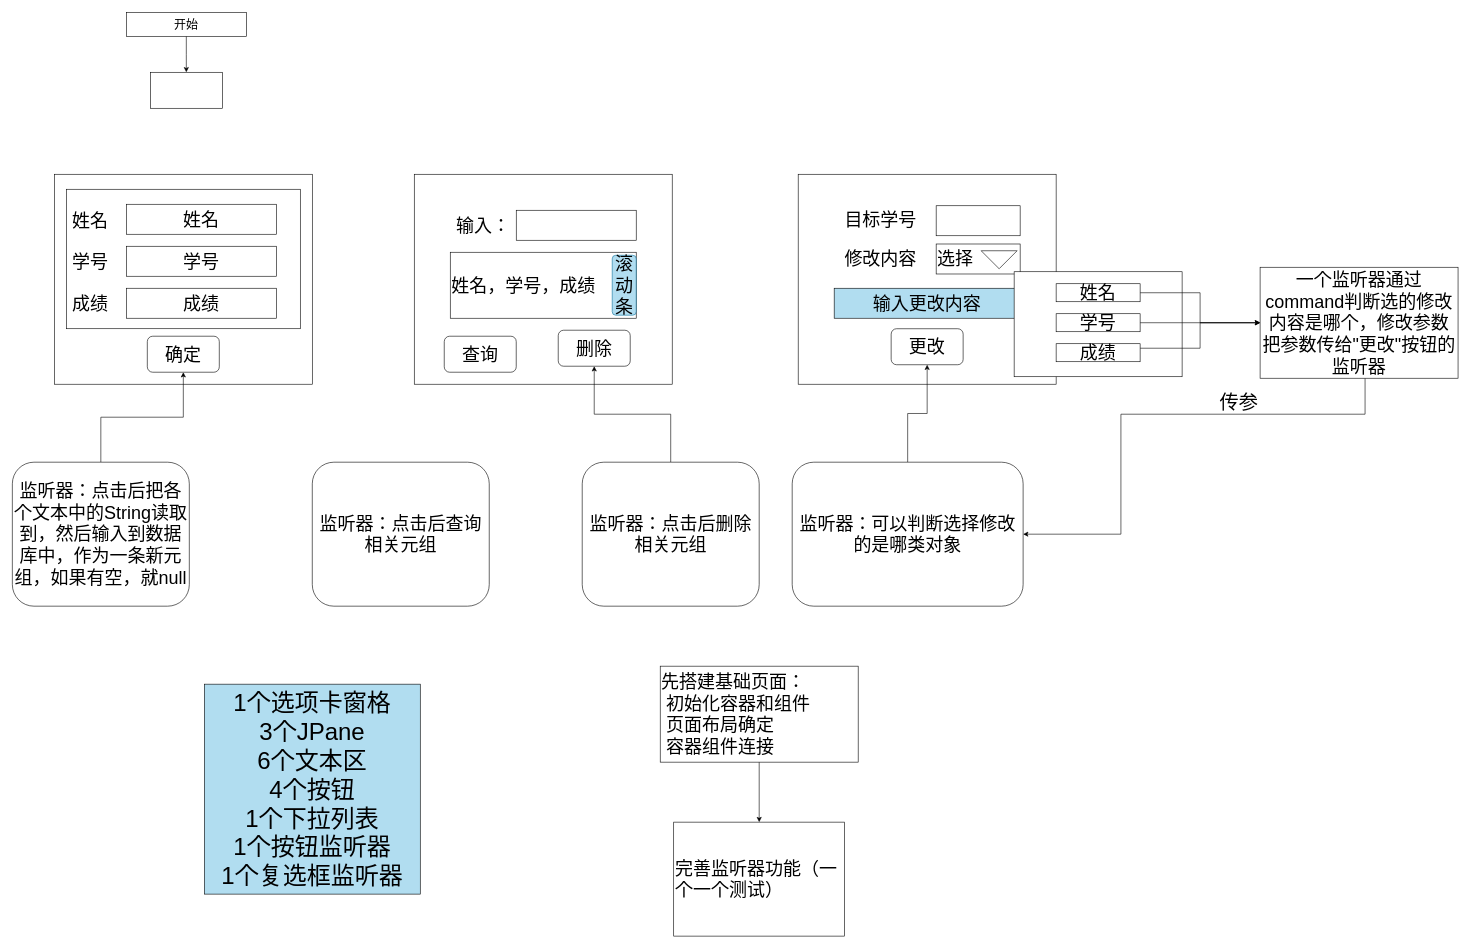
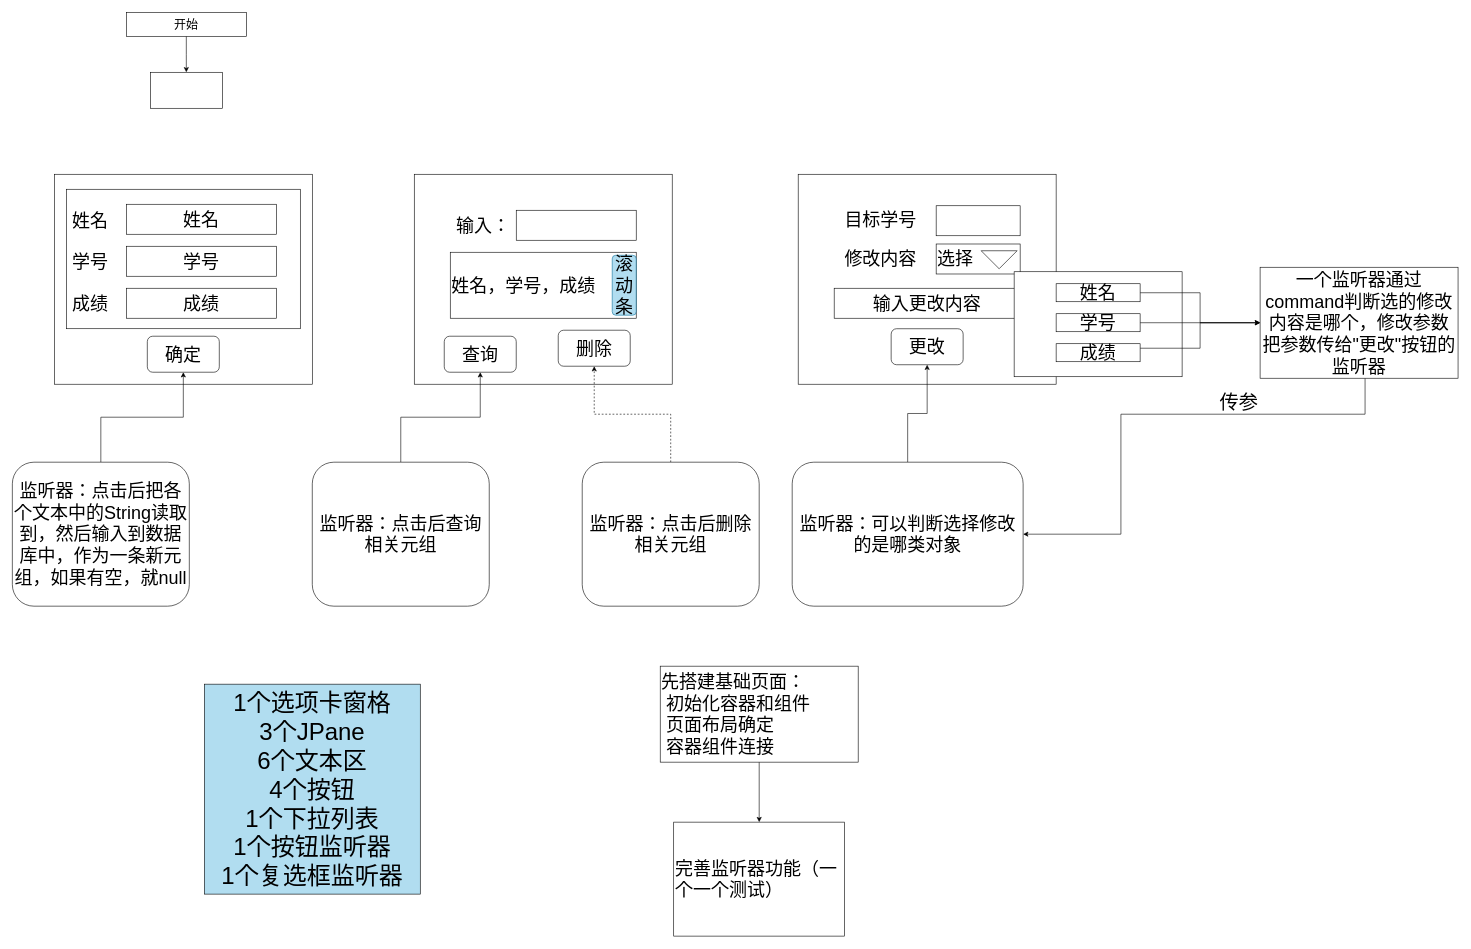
node "输入更改内容": fillcolor #b1ddf0 -> #ffffff
edge "监听器：点击后查询相关元组" -> "查询": added
edge "监听器：点击后删除相关元组" -> "删除": style solid -> dashed
